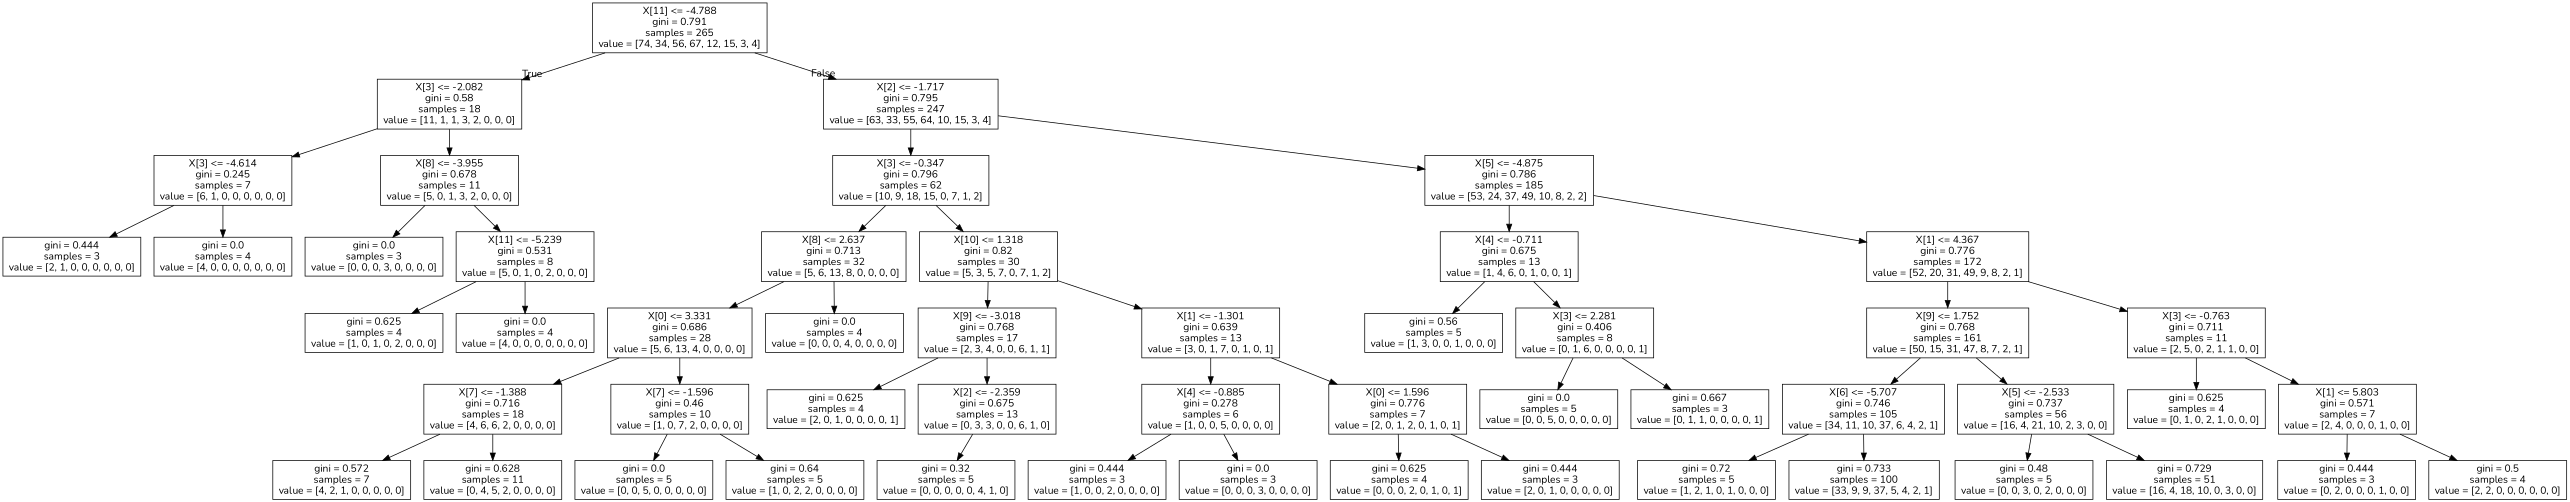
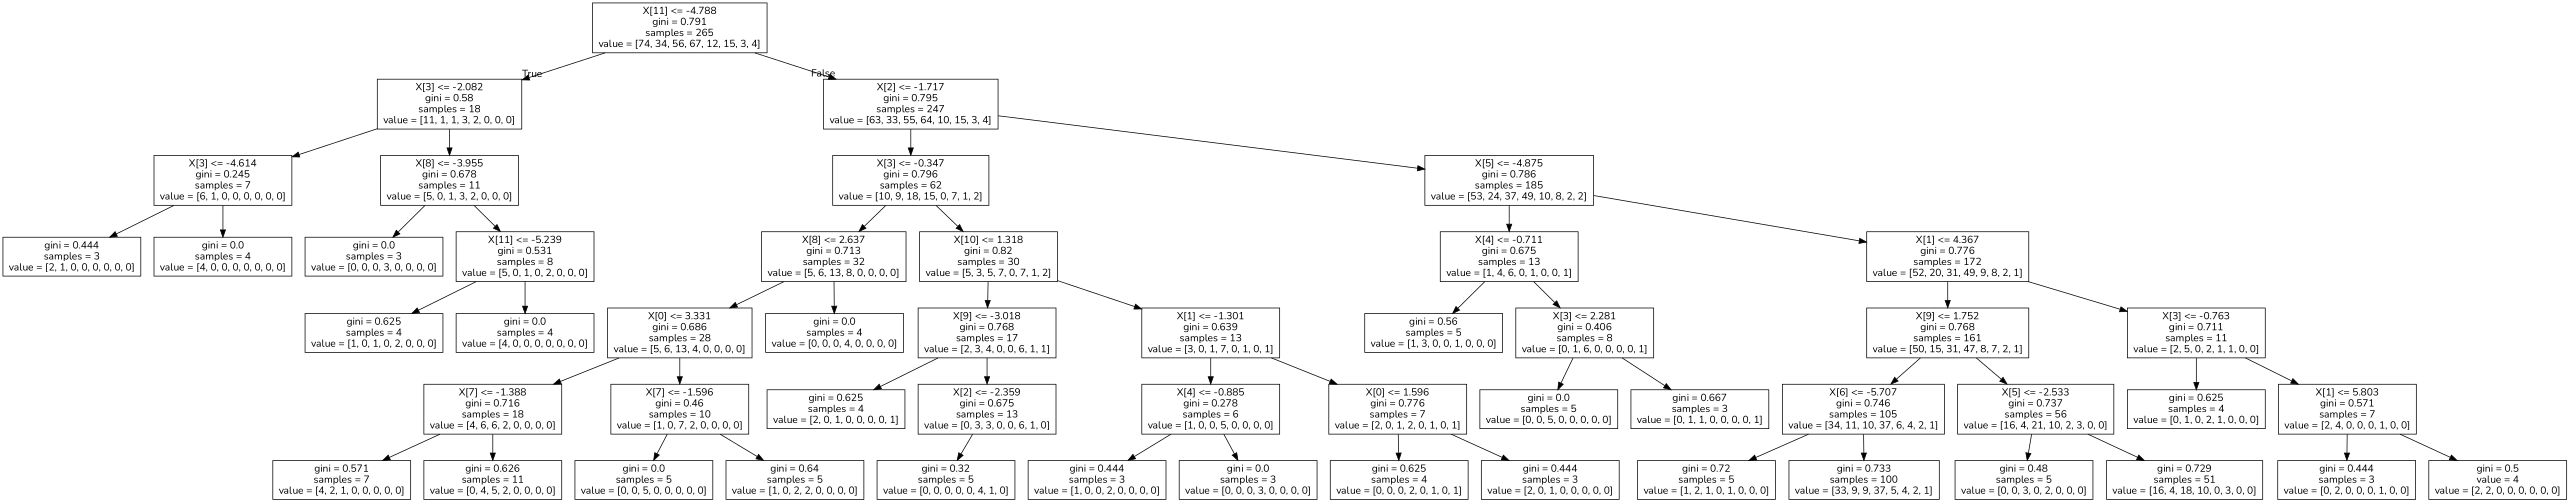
node "gini = 0.572 samples = 7 value = [4, 2, 1, 0, 0, 0, 0, 0]": label "gini = 0.572 samples = 7 value = [4, 2, 1, 0, 0, 0, 0, 0]" -> "gini = 0.571 samples = 7 value = [4, 2, 1, 0, 0, 0, 0, 0]"
node "gini = 0.628 samples = 11 value = [0, 4, 5, 2, 0, 0, 0, 0]": label "gini = 0.628 samples = 11 value = [0, 4, 5, 2, 0, 0, 0, 0]" -> "gini = 0.626 samples = 11 value = [0, 4, 5, 2, 0, 0, 0, 0]"
node "gini = 0.5 samples = 4 value = [2, 2, 0, 0, 0, 0, 0, 0]": label "gini = 0.5 samples = 4 value = [2, 2, 0, 0, 0, 0, 0, 0]" -> "gini = 0.5 value = 4 value = [2, 2, 0, 0, 0, 0, 0, 0]"
